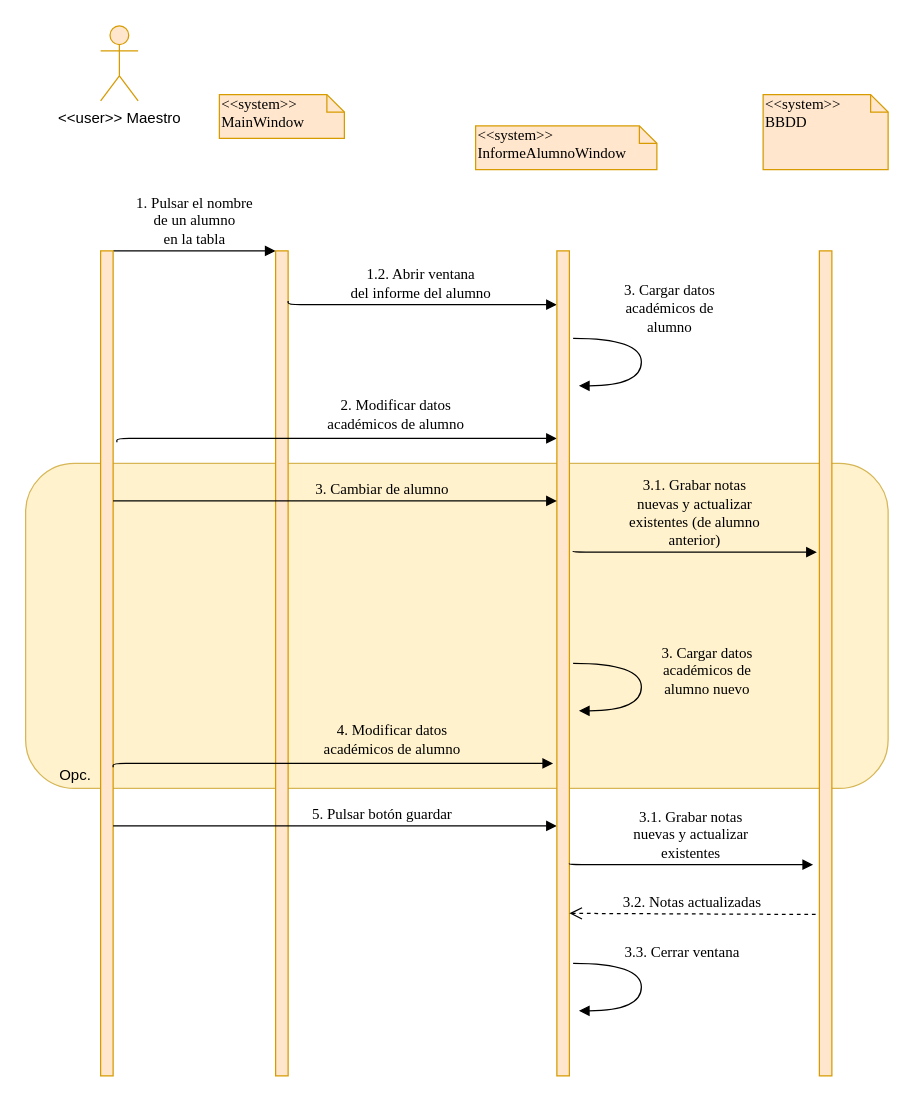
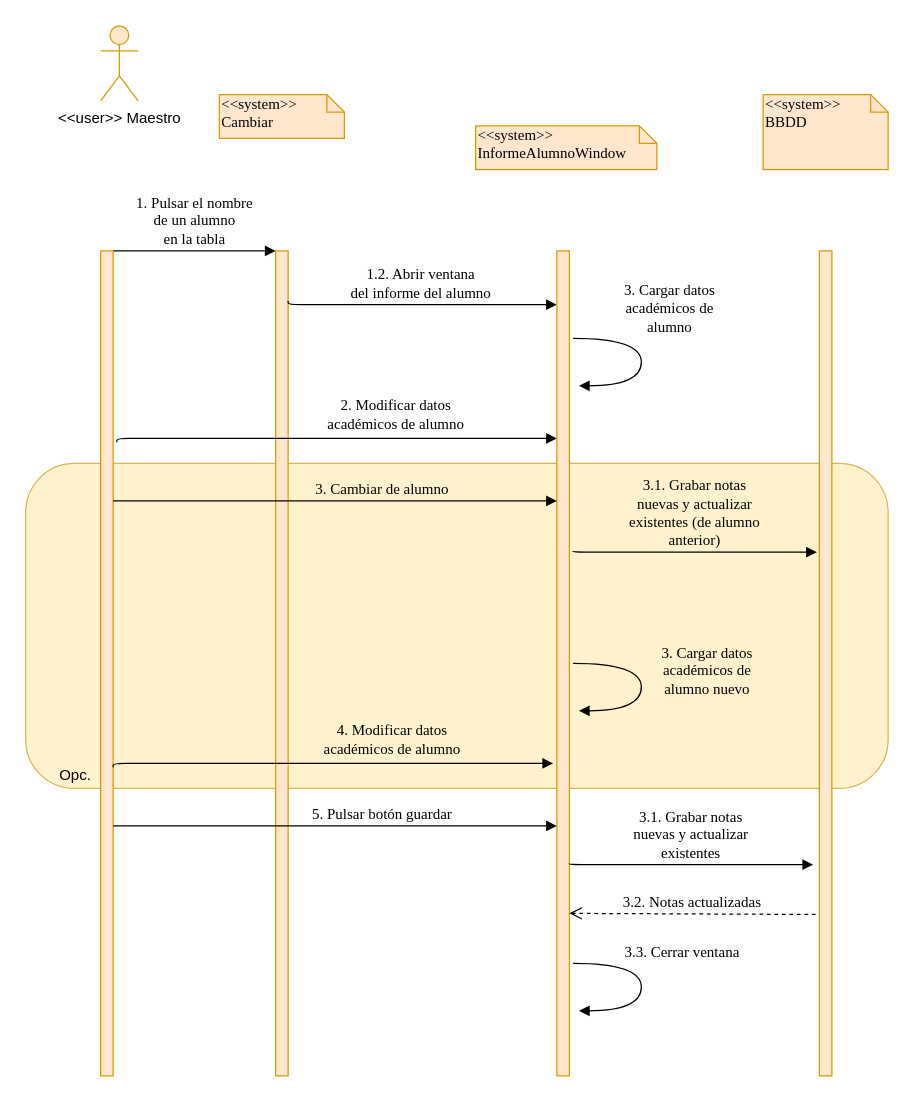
node "<<system>> MainWindow": label "<<system>> MainWindow" -> "<<system>> Cambiar"
